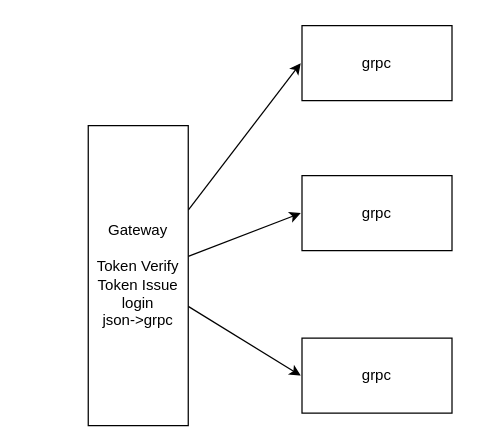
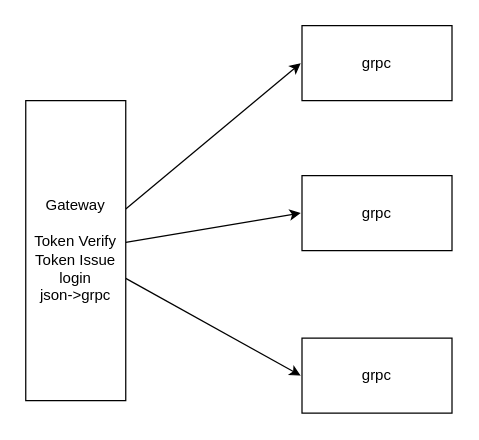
node "Gateway Token Verify Token Issue login json->grpc": moved (138, 276) -> (76, 251)
